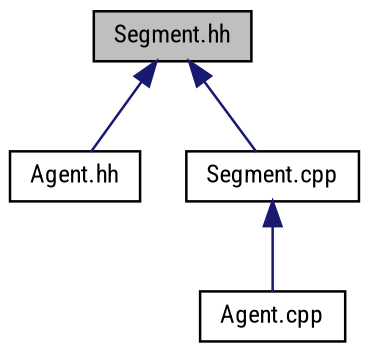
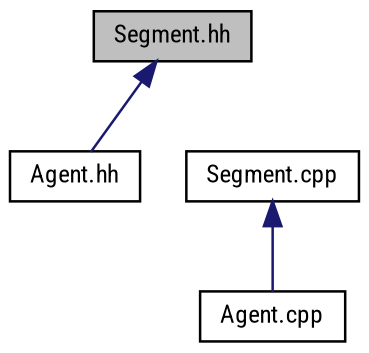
edge "Segment.cpp" -> "Segment.hh": removed
